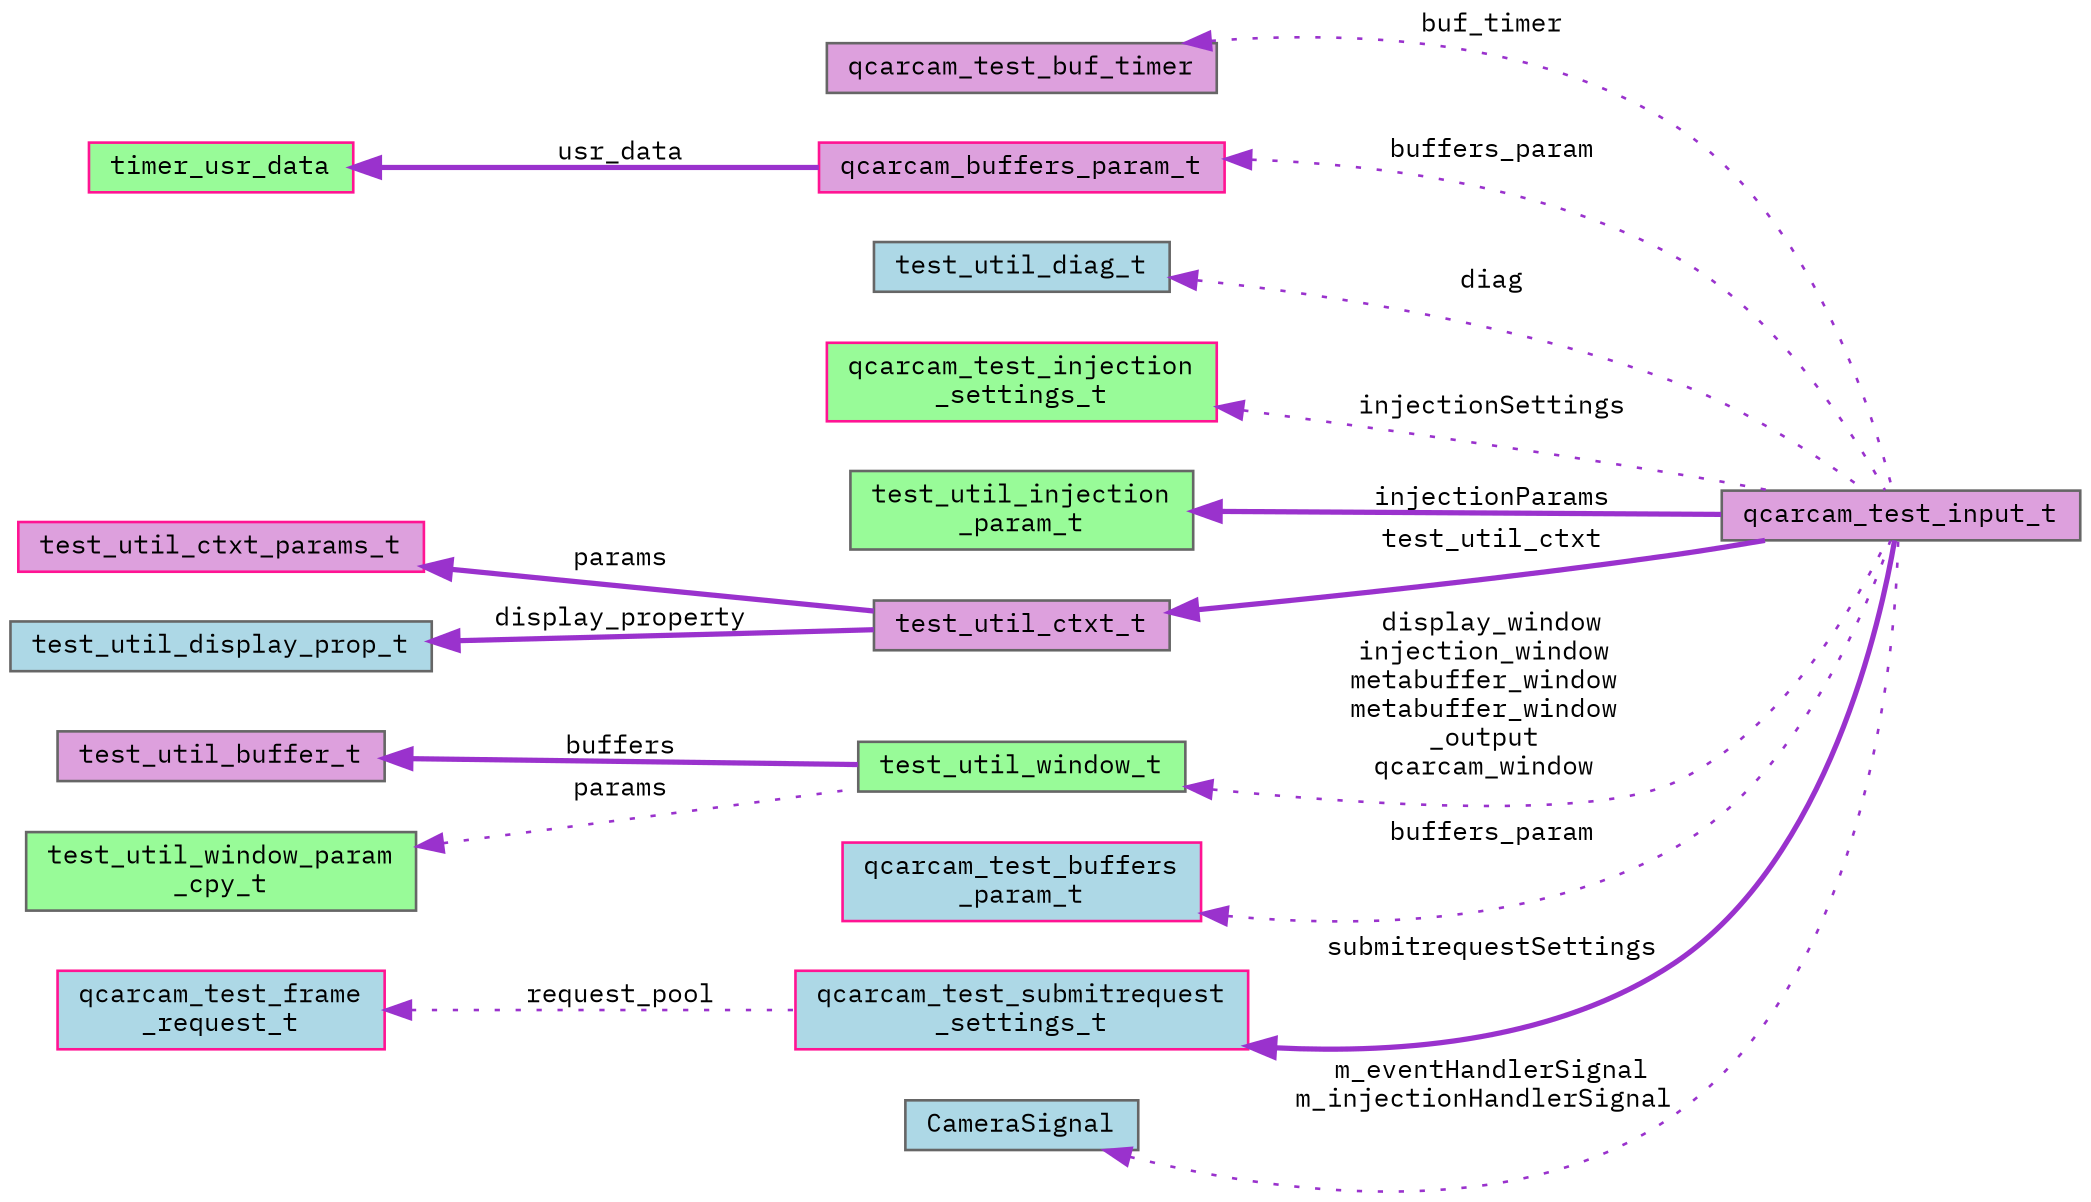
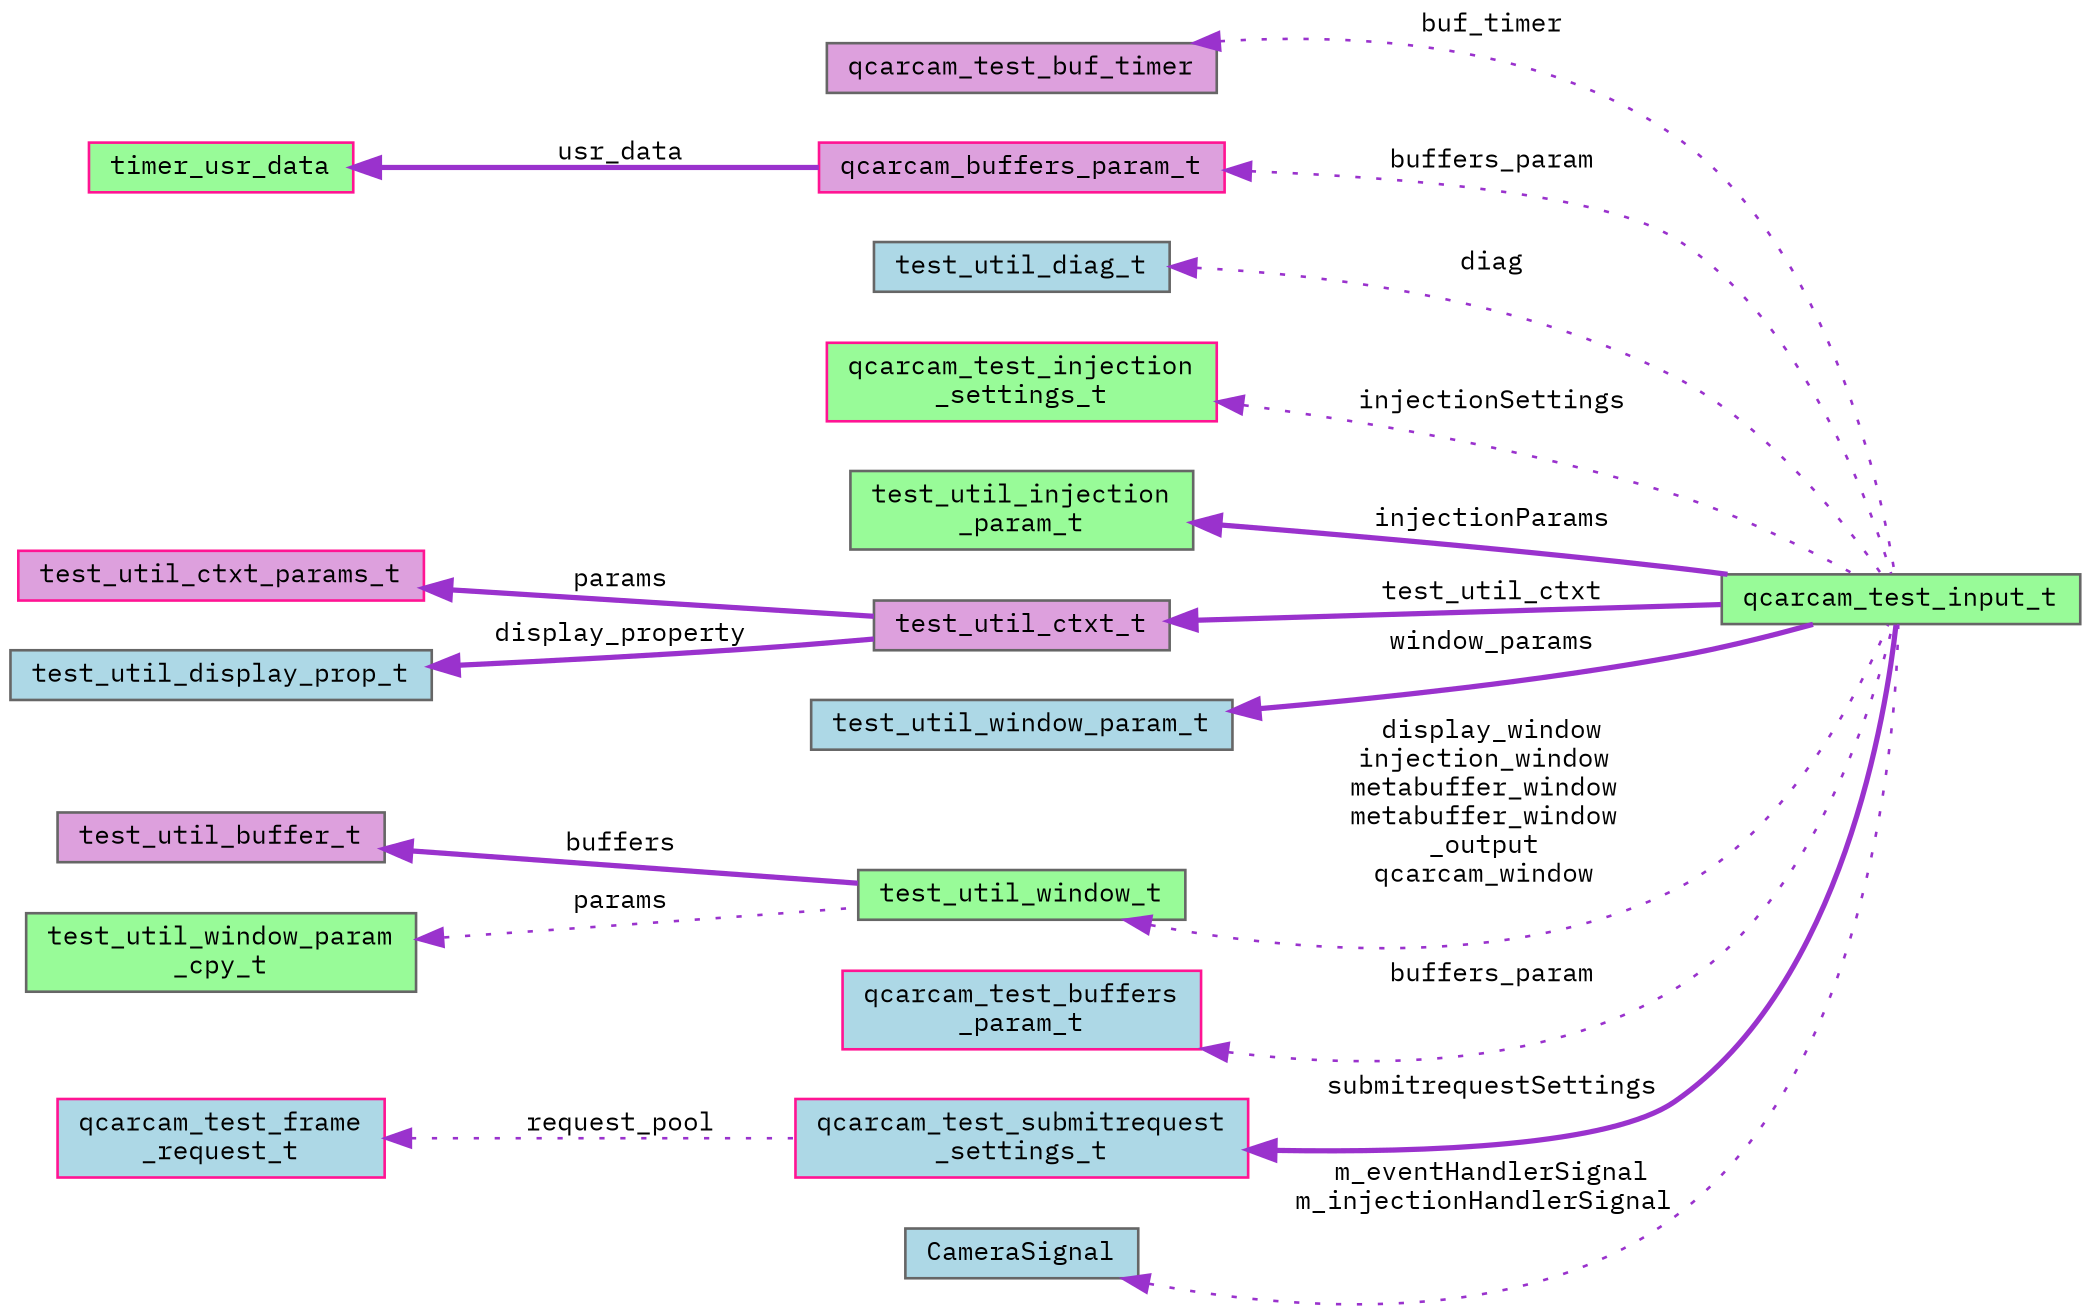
node "qcarcam_test_input_t": fillcolor plum -> palegreen
node "test_util_window_param_t": added
